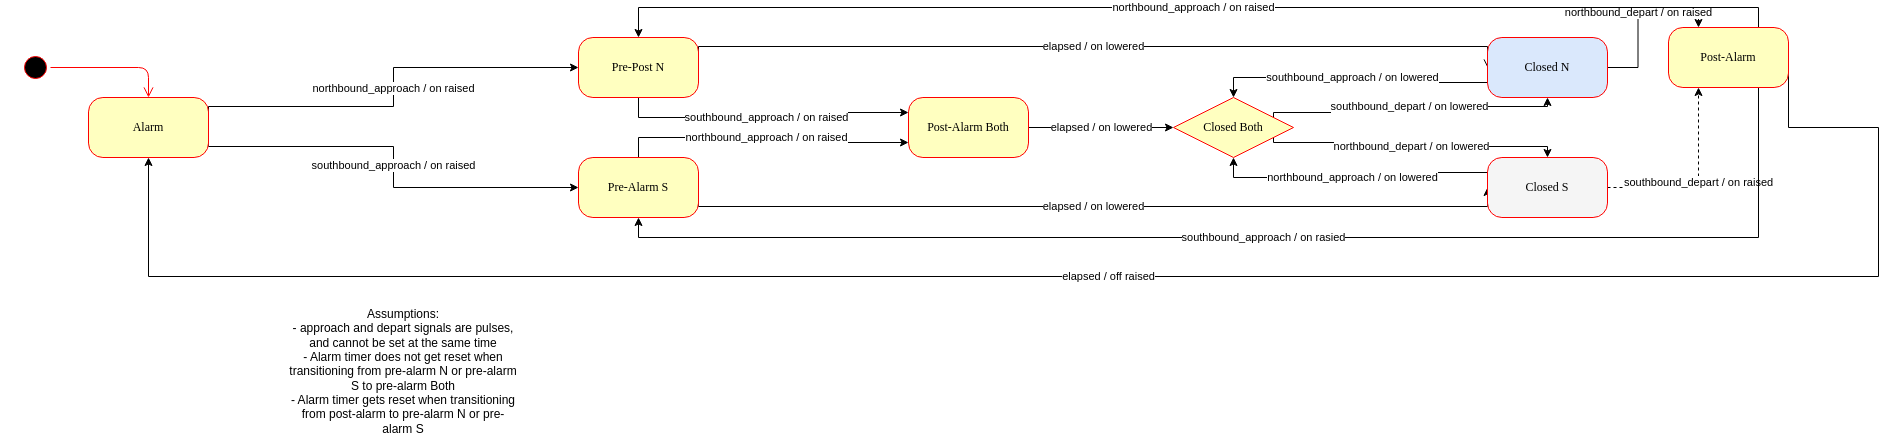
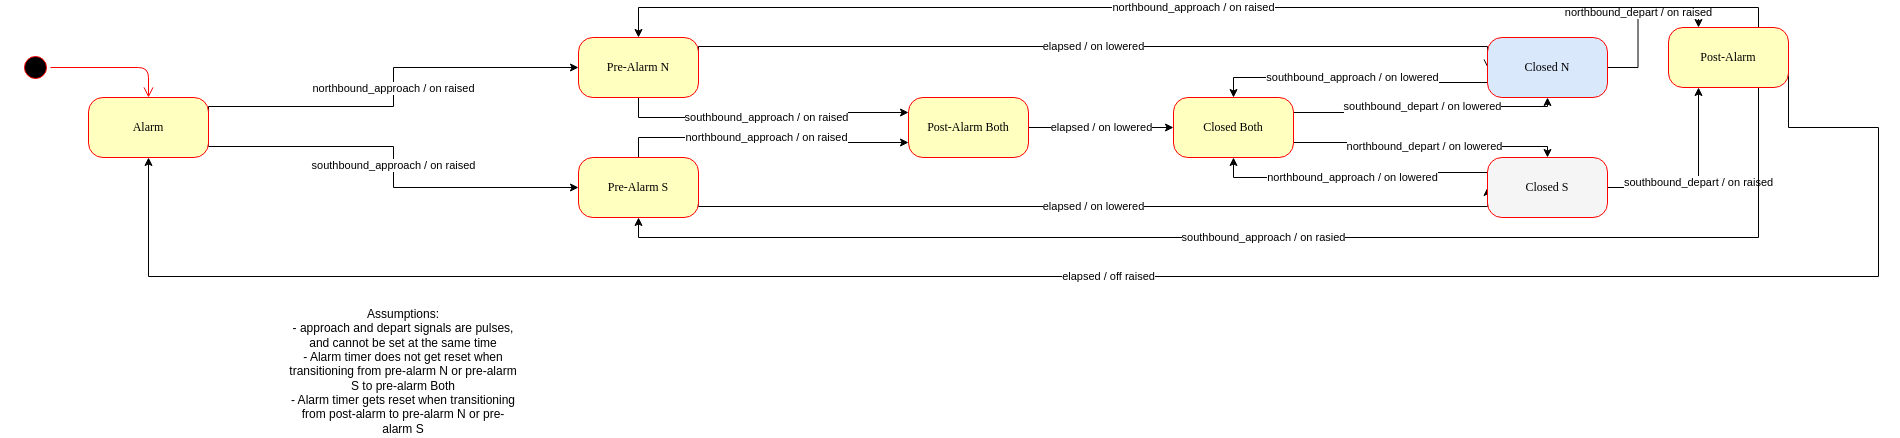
node "Pre-Post N": label "Pre-Post N" -> "Pre-Alarm N"
node "Closed Both": shape diamond -> rounded rectangle
edge "Closed S" -> "Post-Alarm": style dashed -> solid
